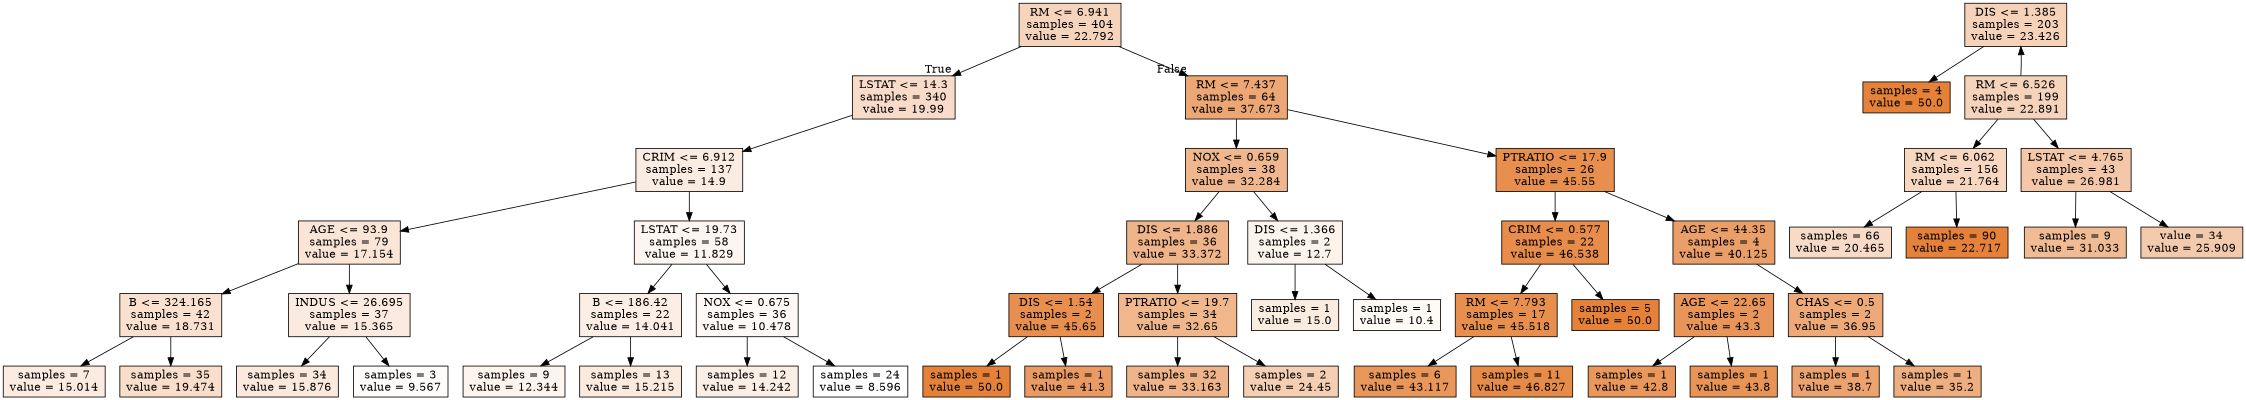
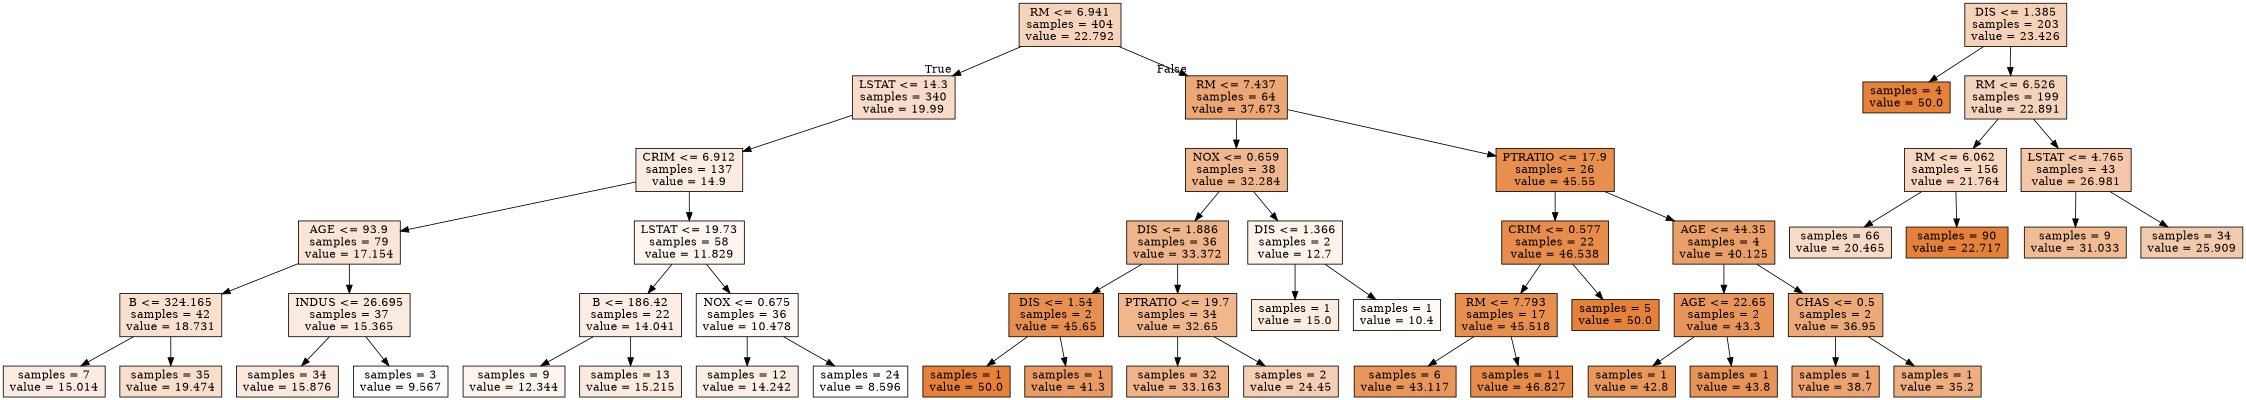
edge "RM <= 6.526 samples = 199 value = 22.891" -> "DIS <= 1.385 samples = 203 value = 23.426": reversed
node "value = 34 value = 25.909": label "value = 34 value = 25.909" -> "samples = 34 value = 25.909"
edge "AGE <= 44.35 samples = 4 value = 40.125" -> "AGE <= 22.65 samples = 2 value = 43.3": added
